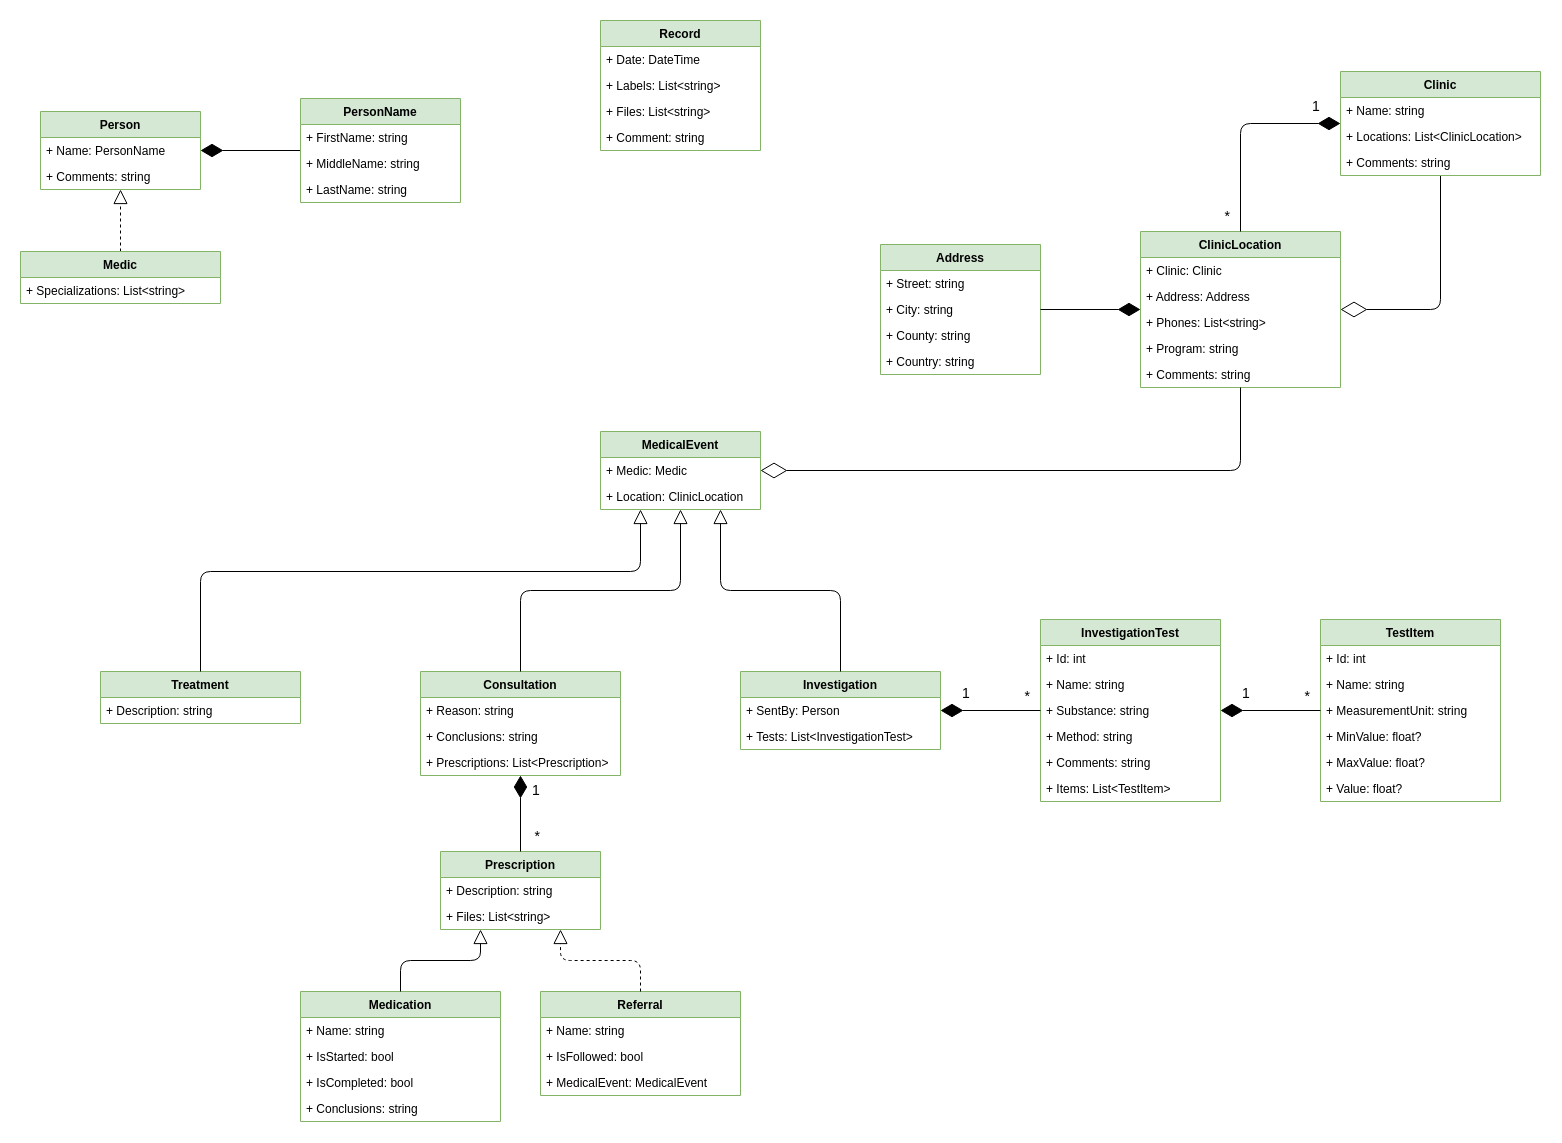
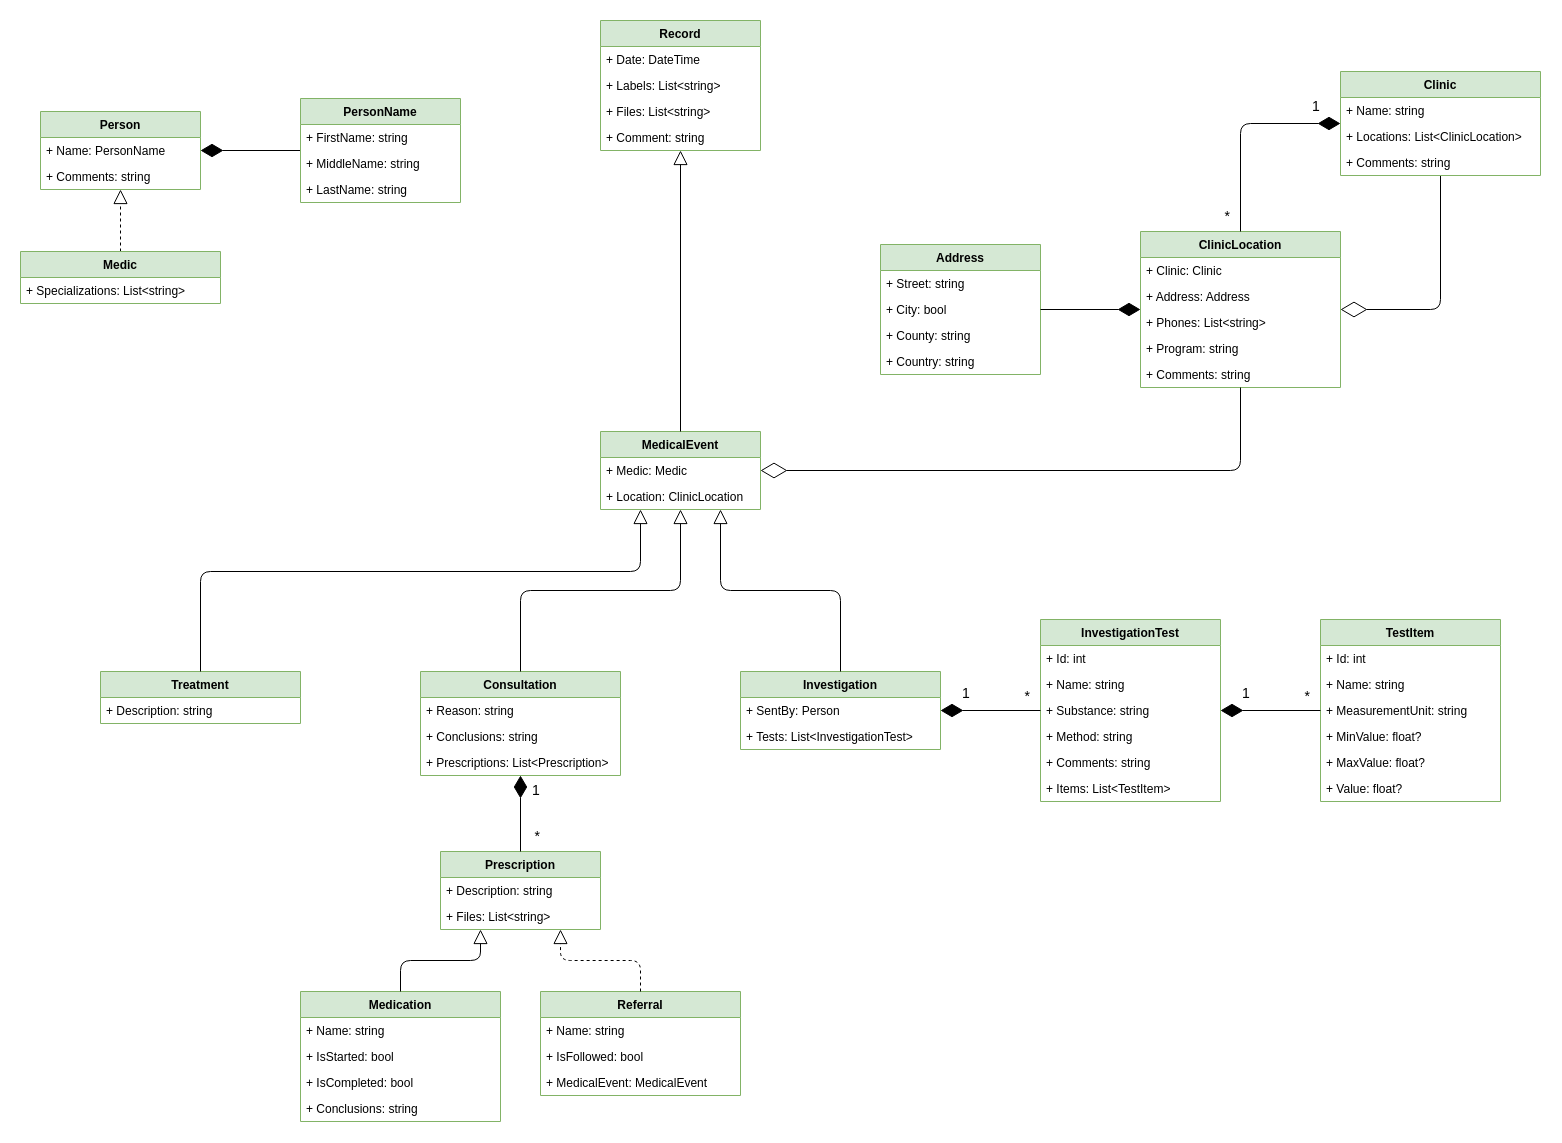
edge "MedicalEvent" -> "Record": added
node "+ City: string": label "+ City: string" -> "+ City: bool"
